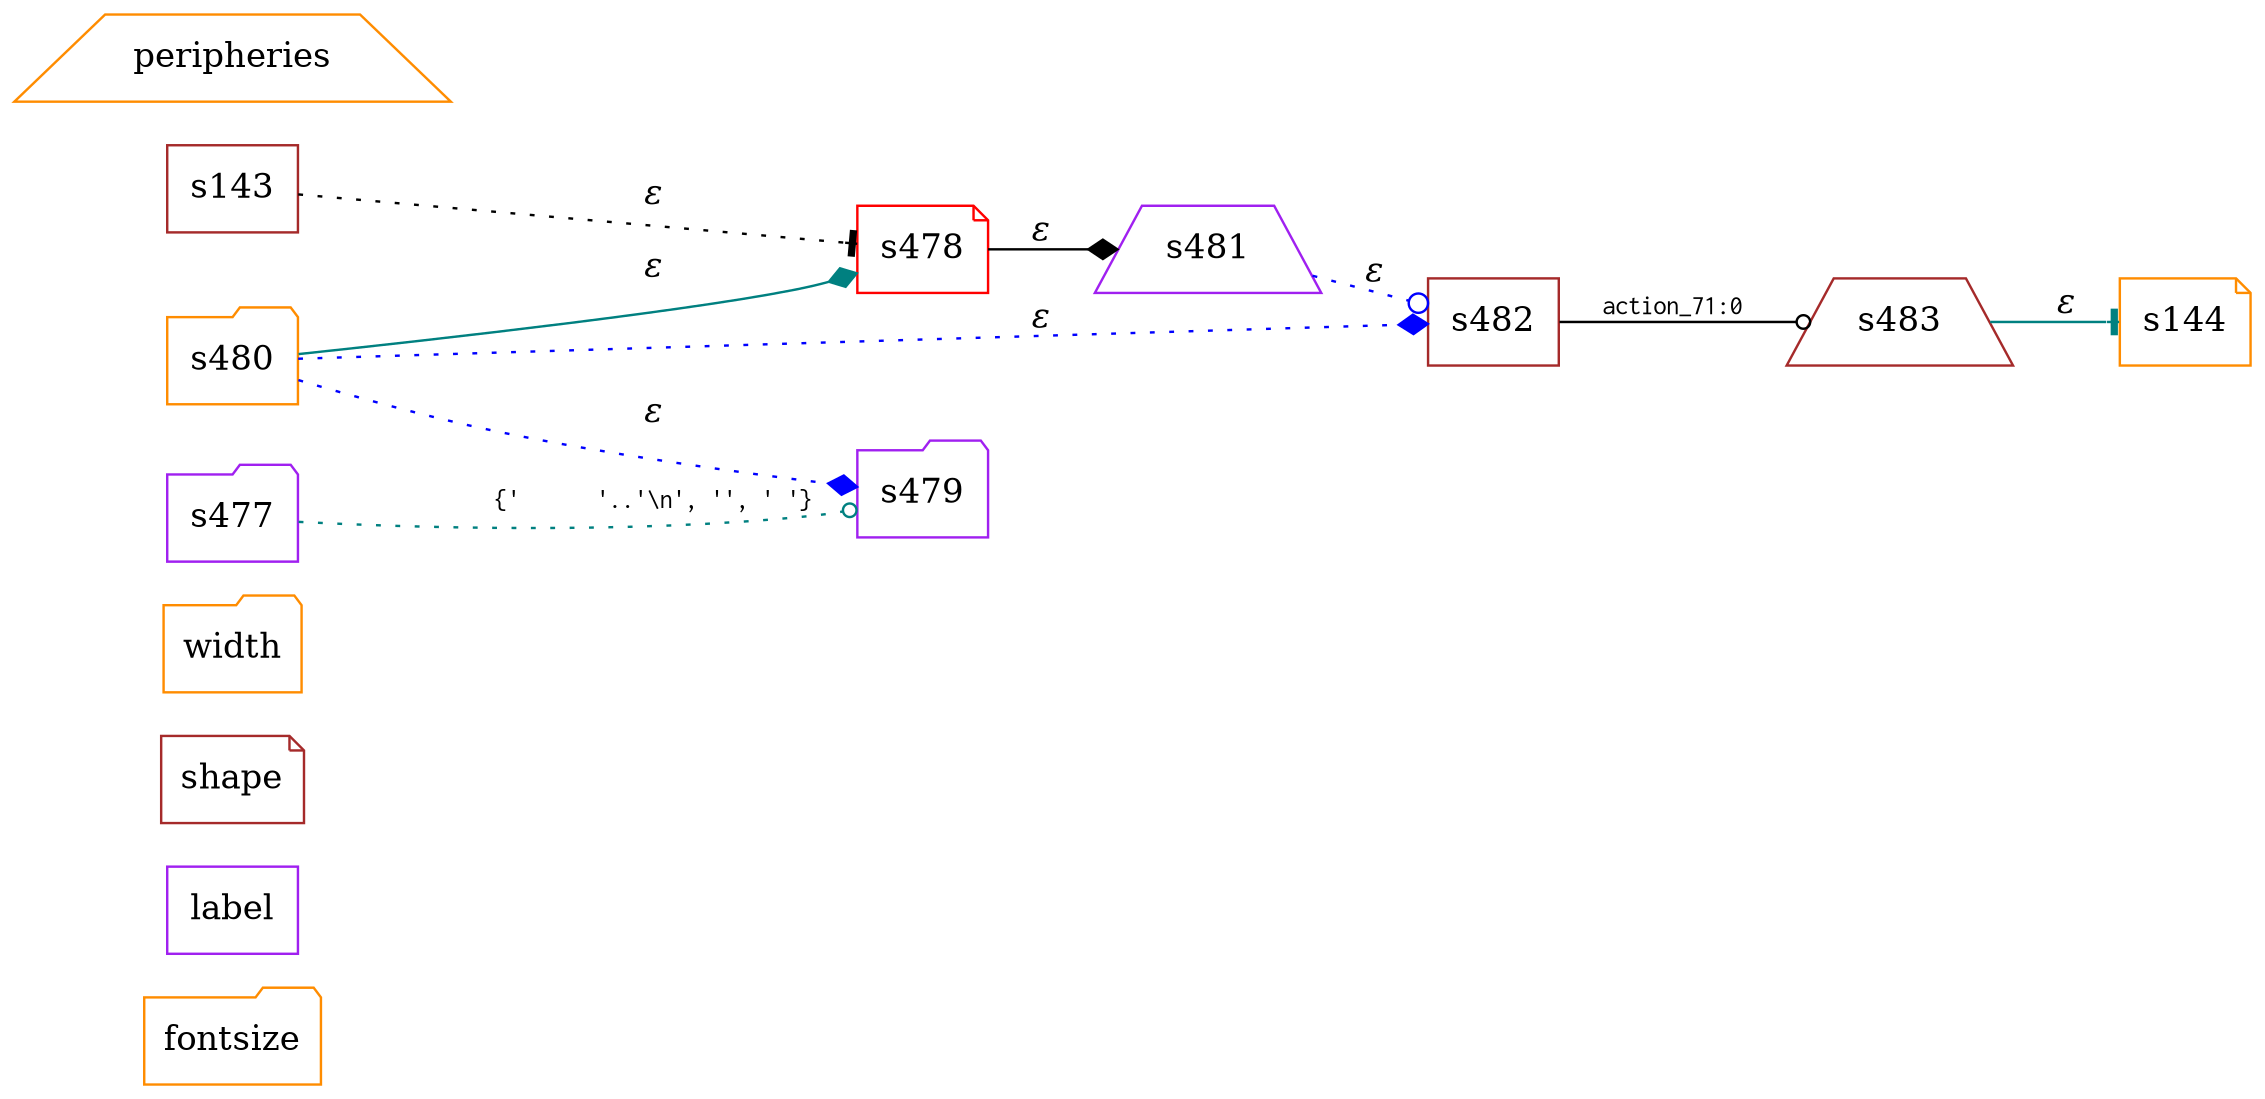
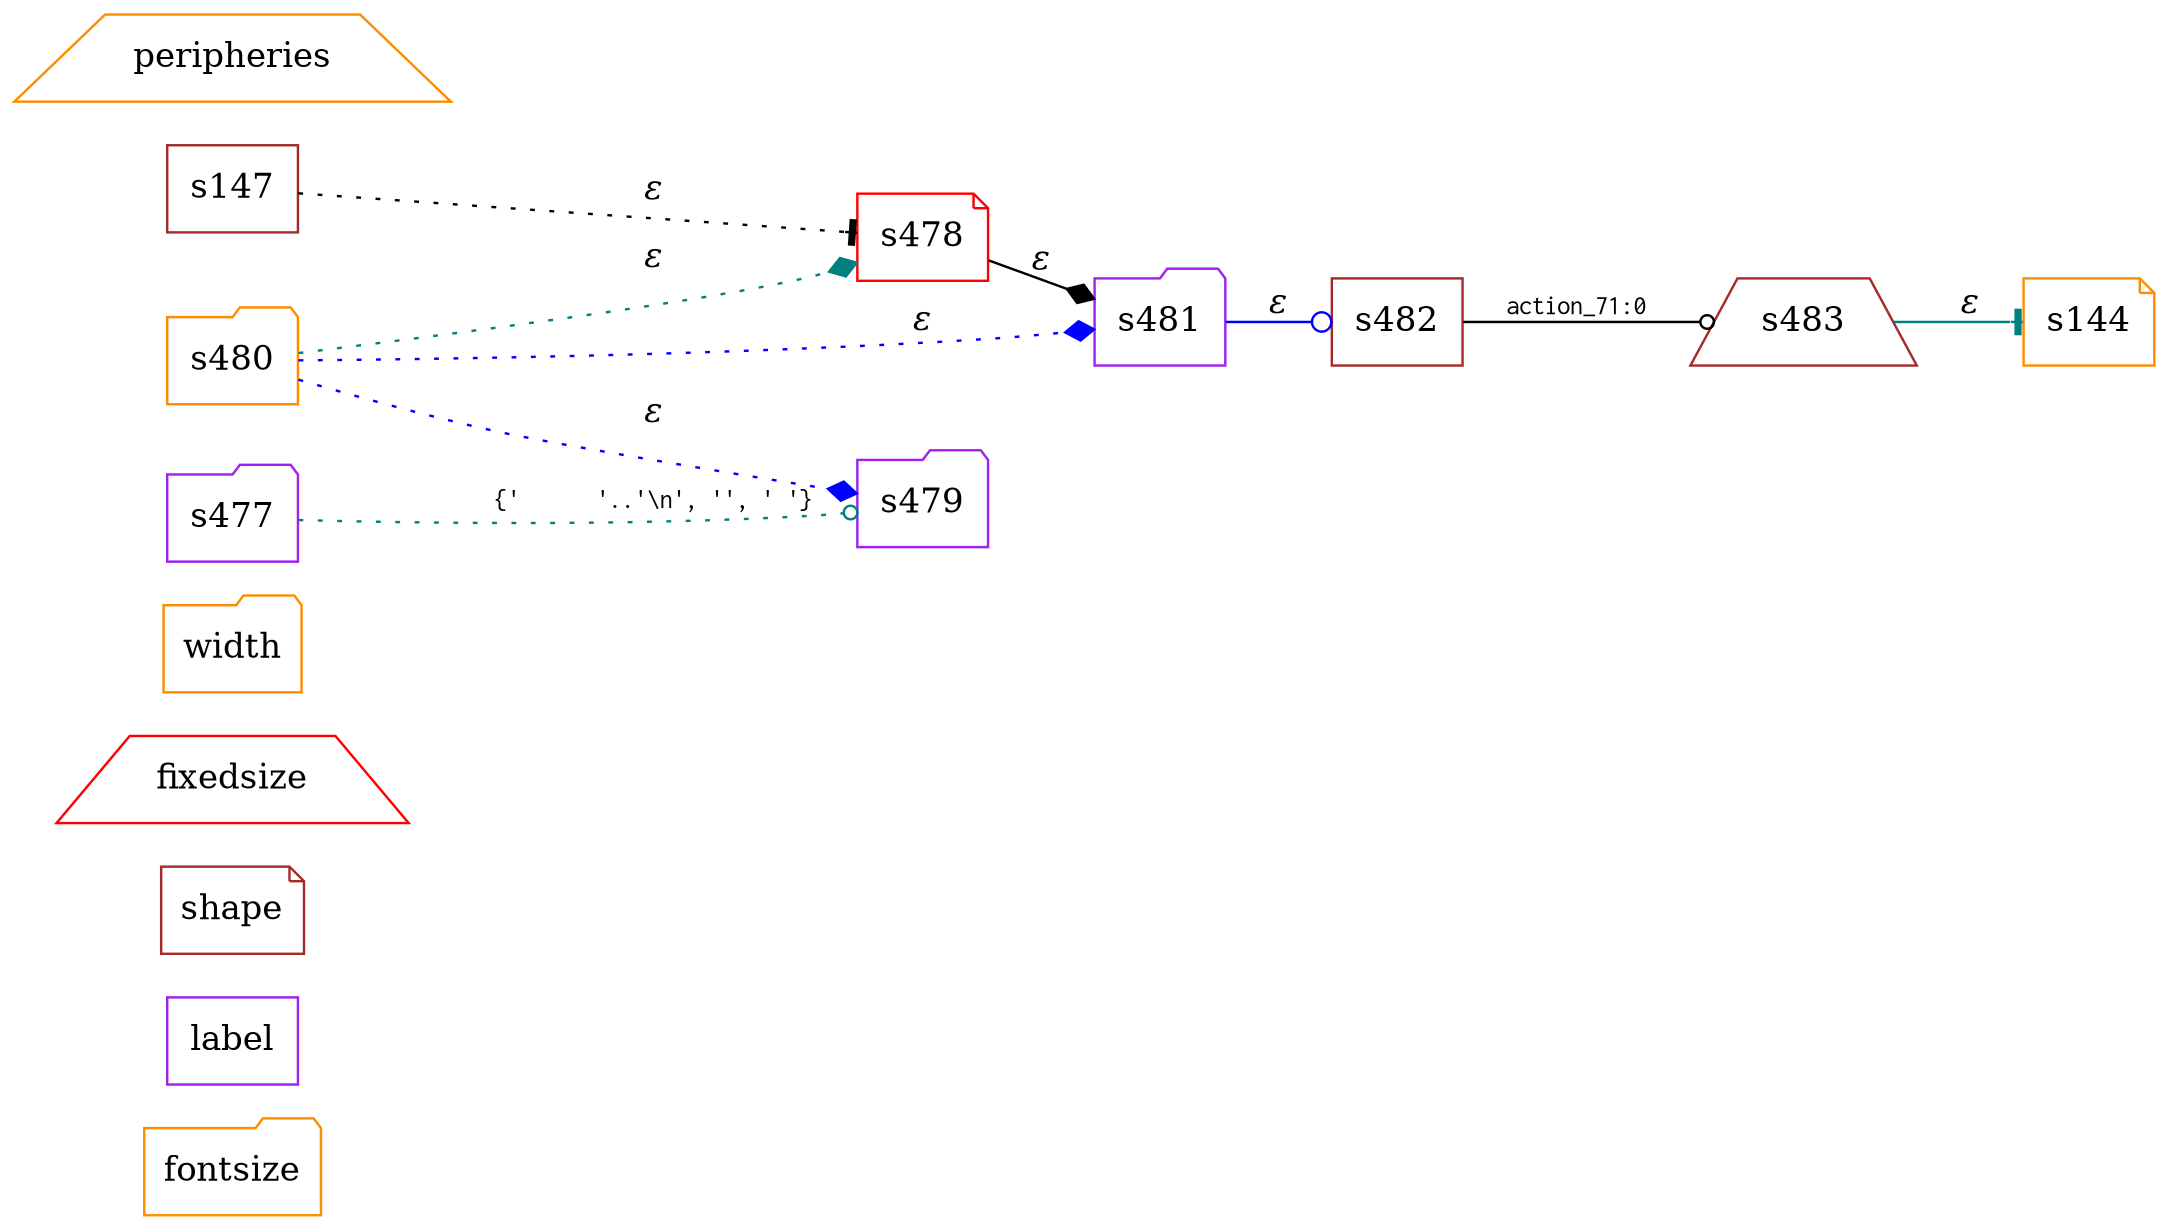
node "s143": label "s143" -> "s147"
node "s481": shape trapezium -> folder
edge "s481" -> "s482": style dotted -> solid
edge "s480" -> "s478": style solid -> dotted
edge "s480" -> "s482": now "s480" -> "s481"
node "fixedsize": added
